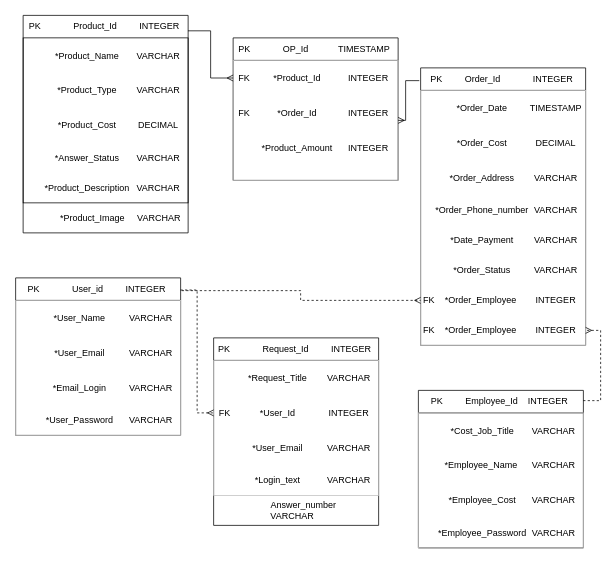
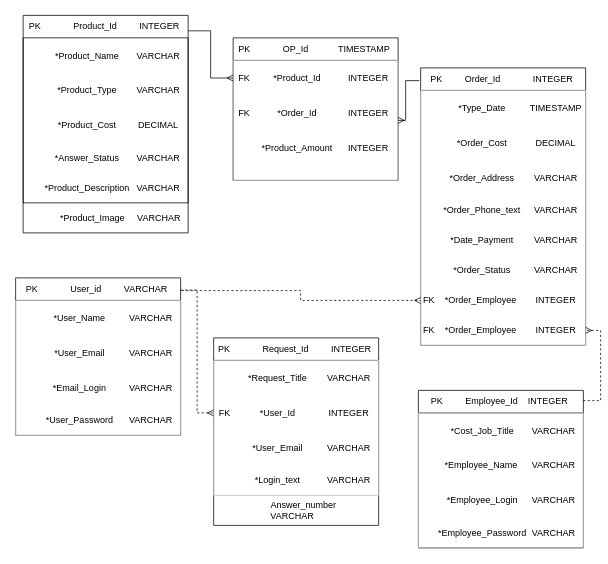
node "*Order_Date": label "*Order_Date" -> "*Type_Date"
node "*Order_Phone_number": label "*Order_Phone_number" -> "*Order_Phone_text"
node "PK User_id INTEGER": label "PK User_id INTEGER" -> "PK User_id VARCHAR"
node "*Employee_Cost": label "*Employee_Cost" -> "*Employee_Login"
